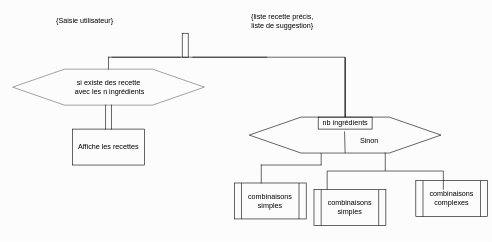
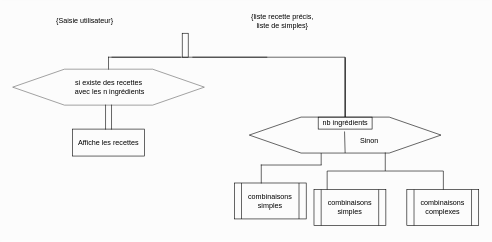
node "{liste recette précis, liste de suggestion}": label "{liste recette précis, liste de suggestion}" -> "{liste recette précis, liste de simples}"
node "si existe des recette avec les n ingrédients": label "si existe des recette avec les n ingrédients" -> "si existe des recettes avec les n ingrédients"
node "Affiche les recettes": size 72x36 -> 72x27
node "combinaisons complexes": moved (452, 199) -> (443, 208)
